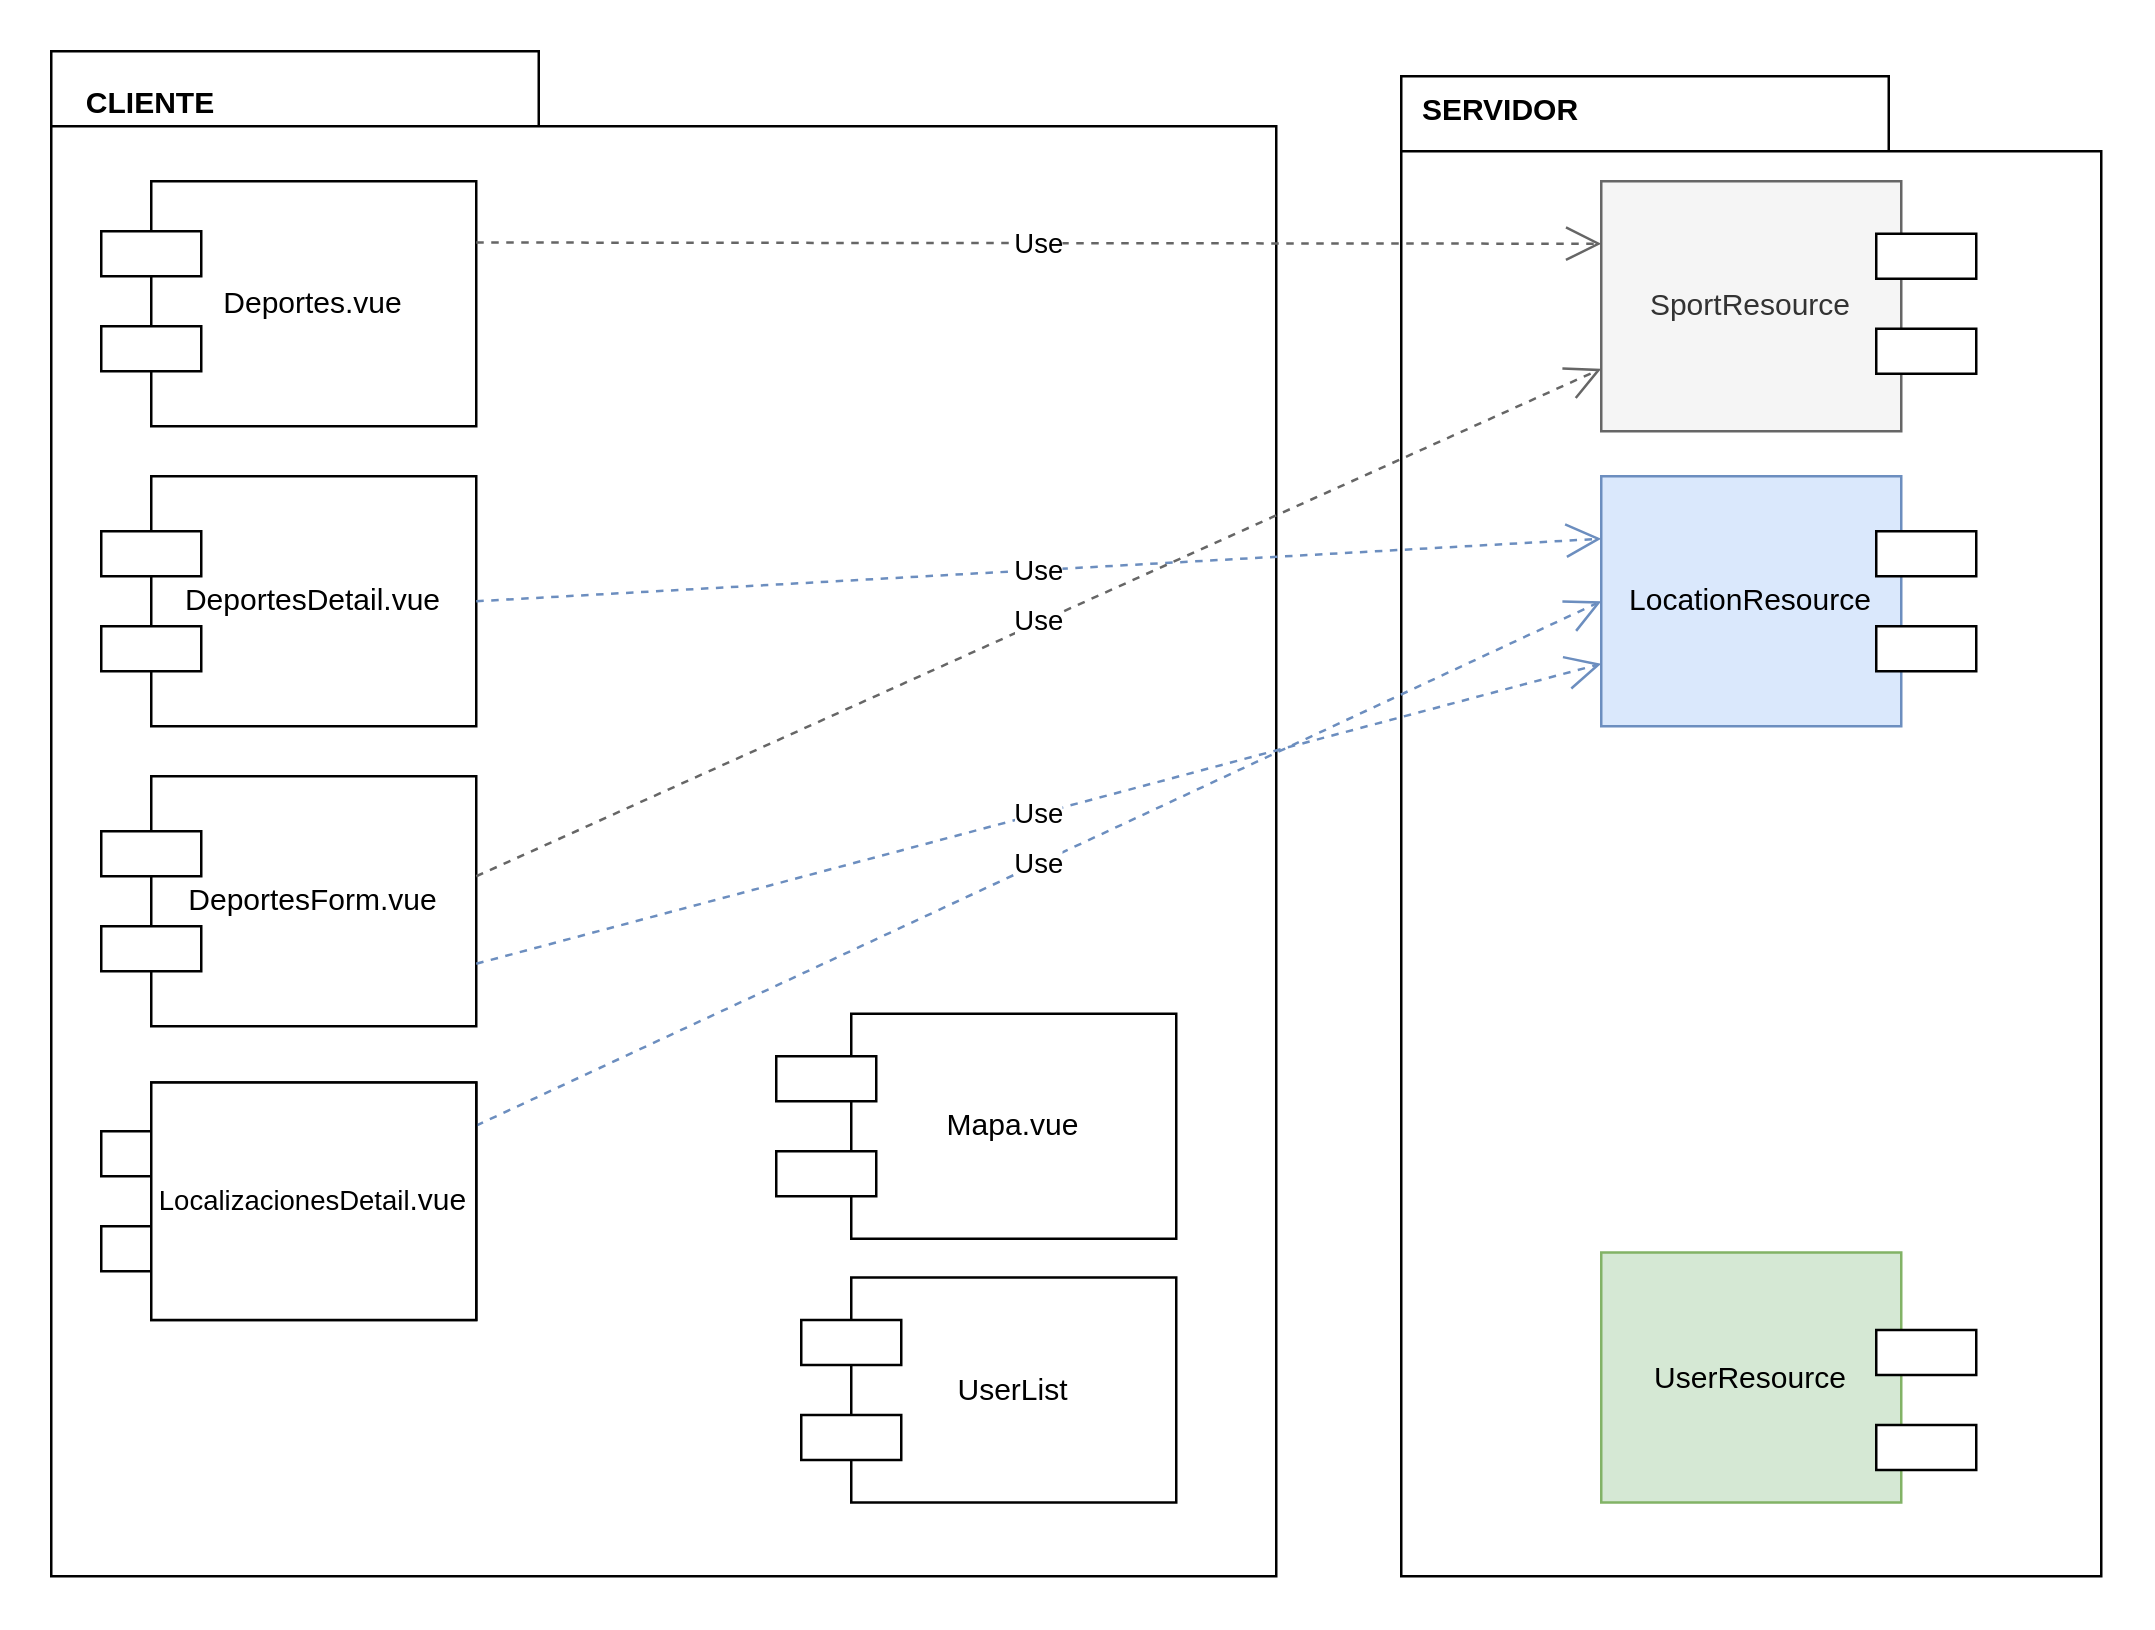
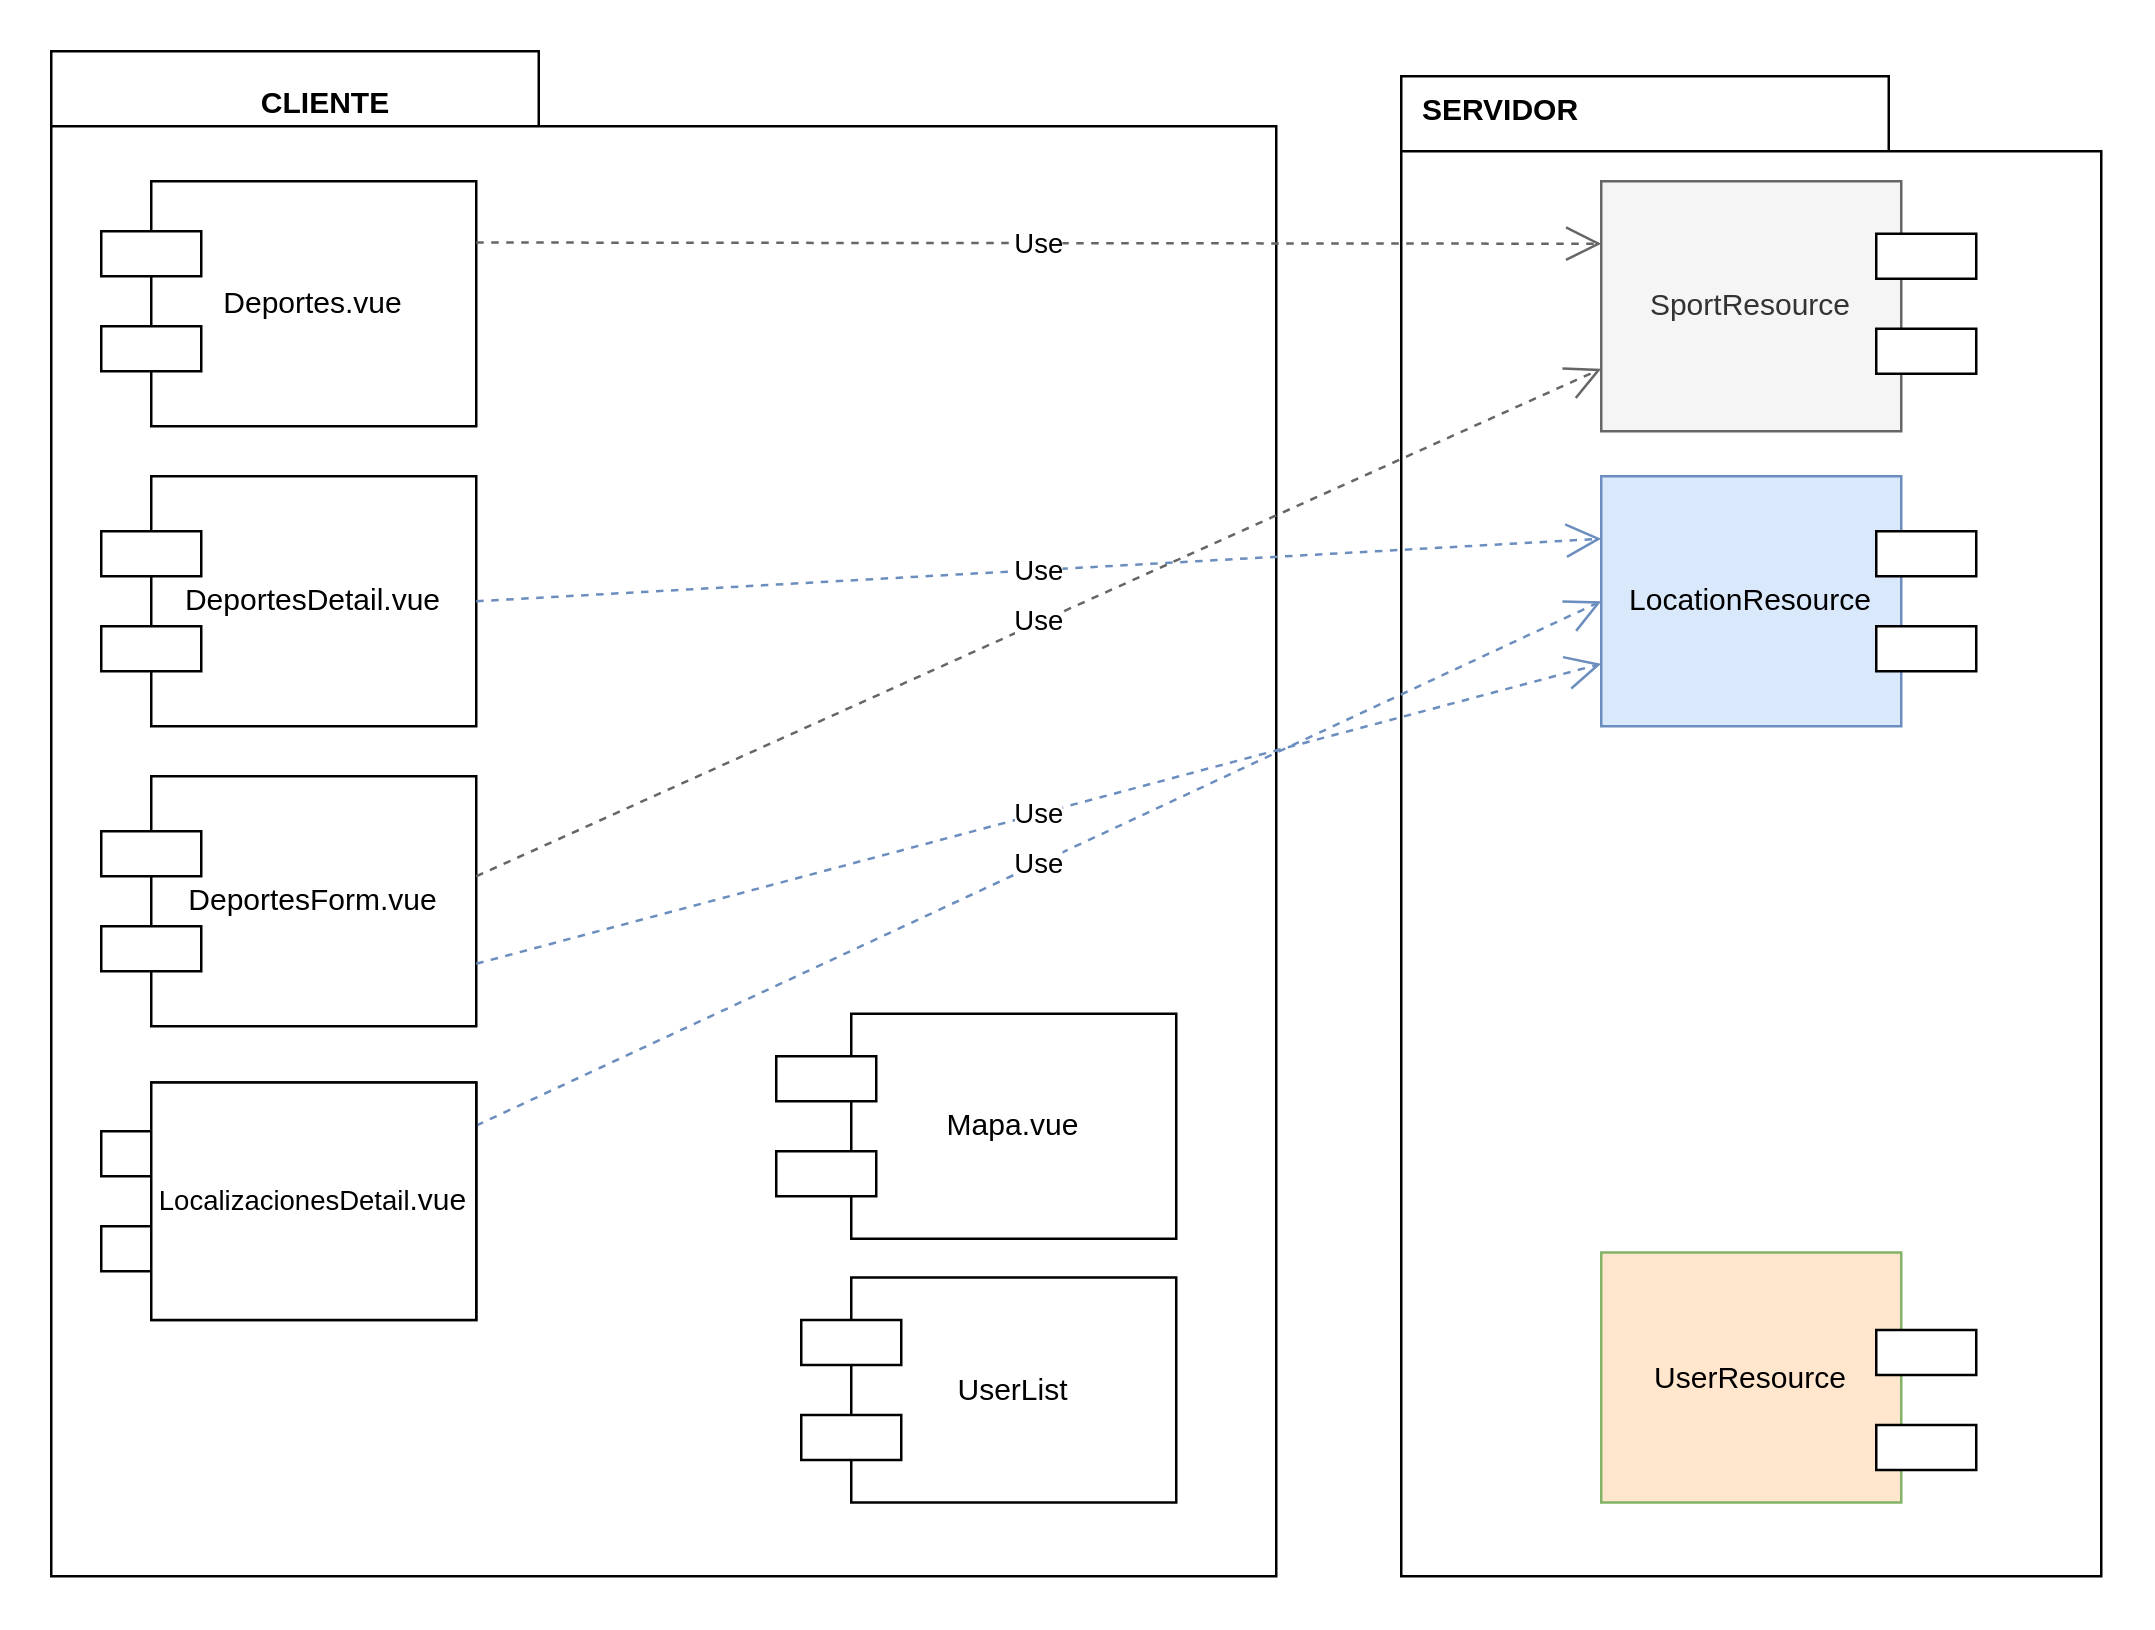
node "CLIENTE": moved (151, 101) -> (326, 101)
node "UserResource": fillcolor #d5e8d4 -> #ffe6cc
